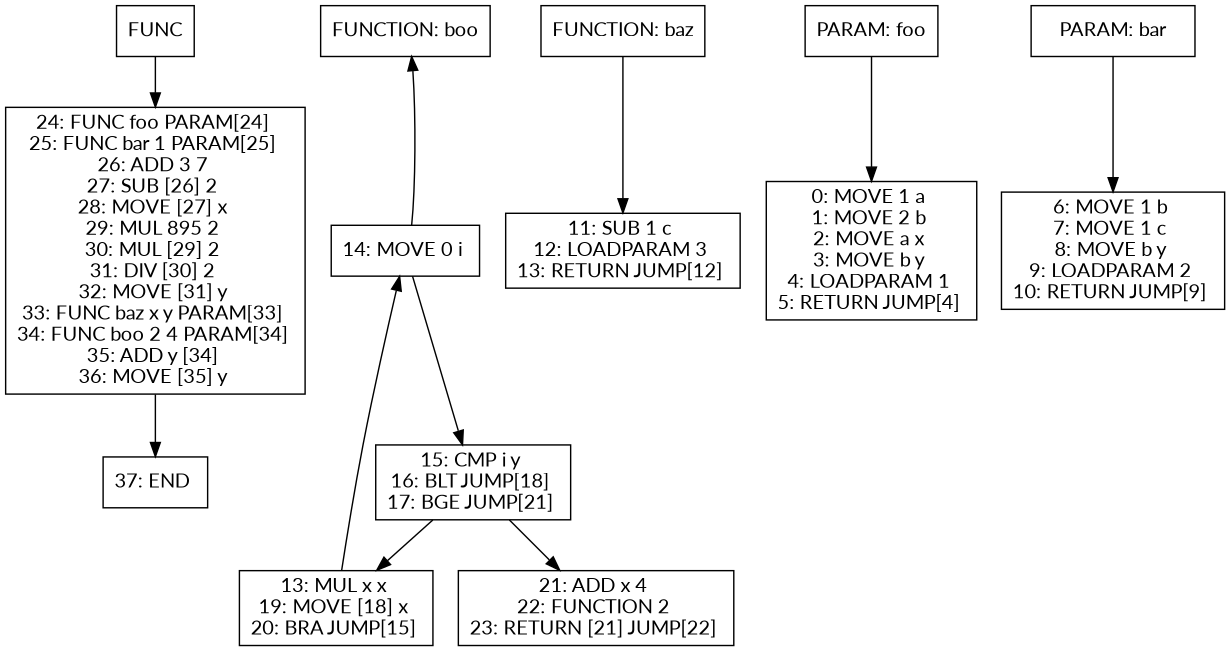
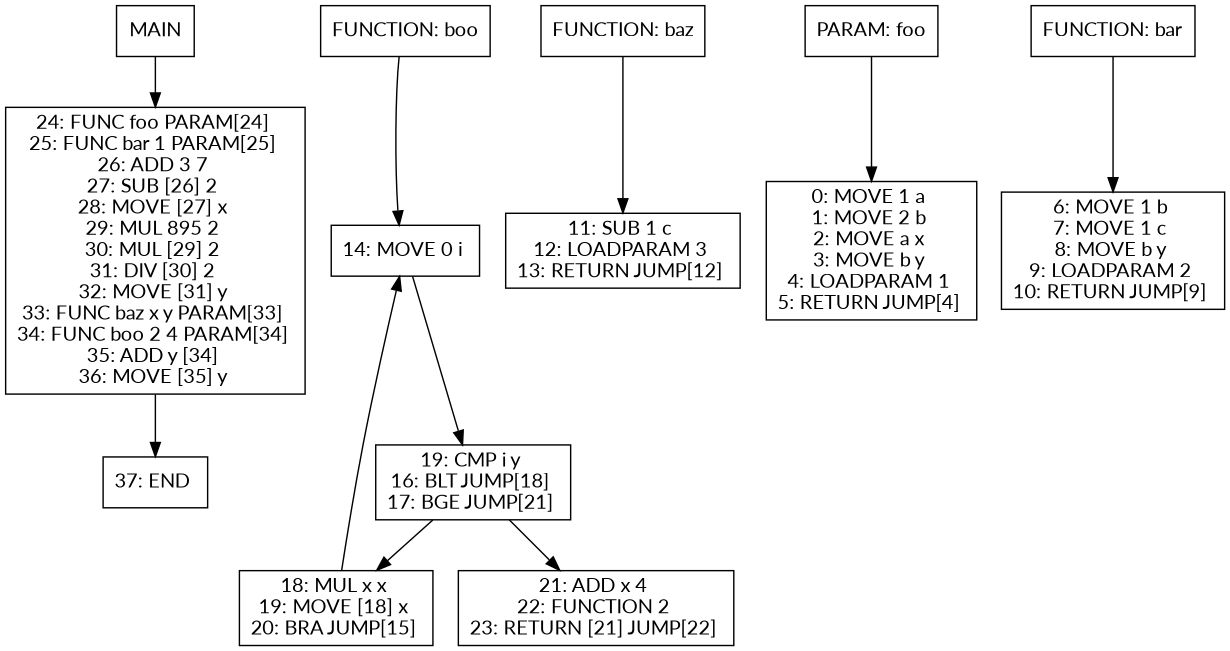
node "FUNC": label "FUNC" -> "MAIN"
node "PARAM: bar": label "PARAM: bar" -> "FUNCTION: bar"
edge "14: MOVE 0 i" -> "FUNCTION: boo": reversed
node "15: CMP i y 16: BLT JUMP[18] 17: BGE JUMP[21]": label "15: CMP i y 16: BLT JUMP[18] 17: BGE JUMP[21]" -> "19: CMP i y 16: BLT JUMP[18] 17: BGE JUMP[21]"
node "13: MUL x x 19: MOVE [18] x 20: BRA JUMP[15]": label "13: MUL x x 19: MOVE [18] x 20: BRA JUMP[15]" -> "18: MUL x x 19: MOVE [18] x 20: BRA JUMP[15]"
